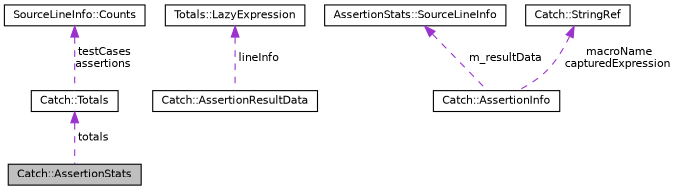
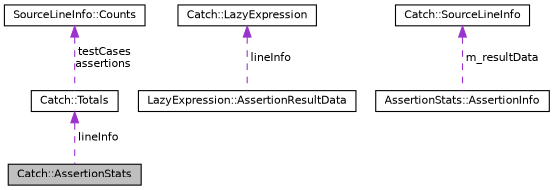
node "Totals::LazyExpression": label "Totals::LazyExpression" -> "Catch::LazyExpression"
node "AssertionStats::SourceLineInfo": label "AssertionStats::SourceLineInfo" -> "Catch::SourceLineInfo"
node "Catch::StringRef": removed
node "Catch::AssertionResultData": label "Catch::AssertionResultData" -> "LazyExpression::AssertionResultData"
node "Catch::AssertionInfo": label "Catch::AssertionInfo" -> "AssertionStats::AssertionInfo"
edge "Catch::AssertionStats" -> "Catch::Totals": label " totals" -> " lineInfo"
